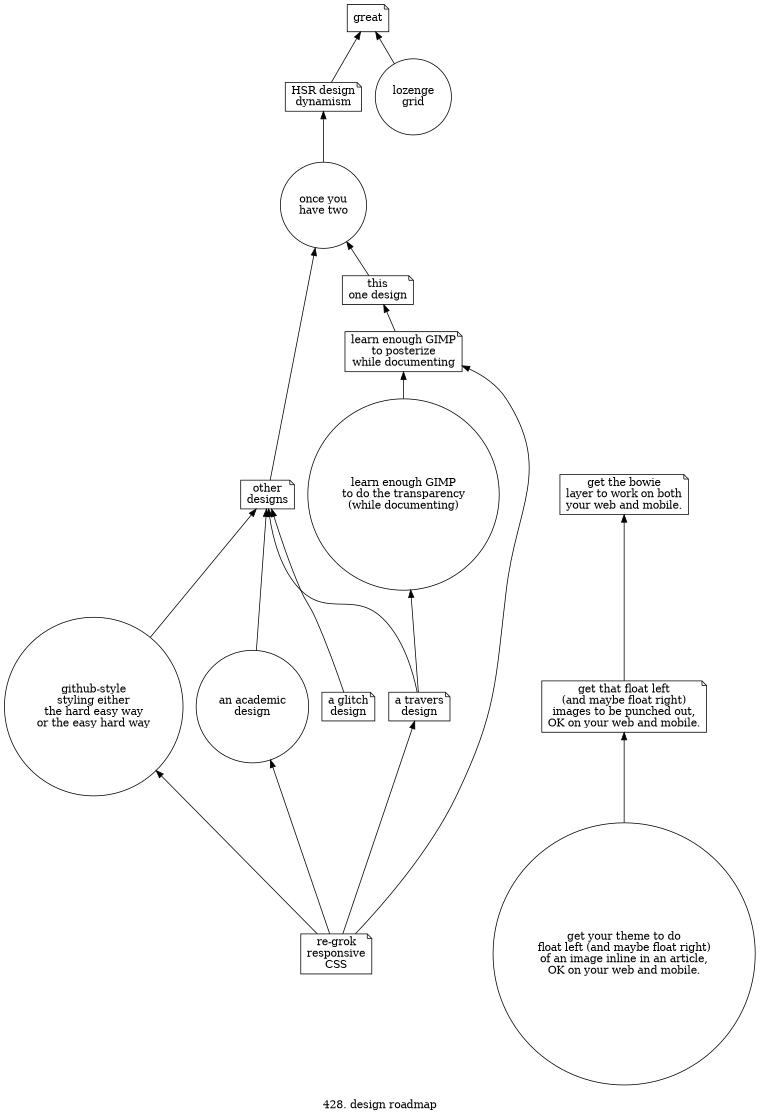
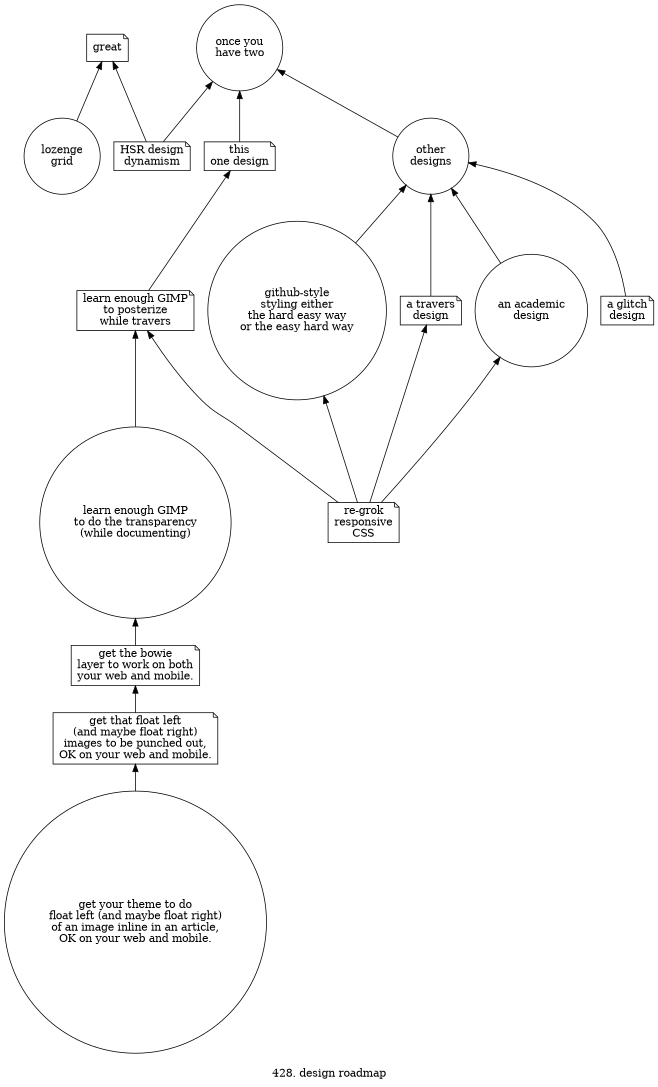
edge "once you have two" -> "HSR design dynamism": reversed
node "learn enough GIMP to posterize while documenting": label "learn enough GIMP to posterize while documenting" -> "learn enough GIMP to posterize while travers"
node "other designs": shape note -> circle
edge "a travers design" -> "learn enough GIMP to do the transparency (while documenting)": now "get the bowie layer to work on both your web and mobile." -> "learn enough GIMP to do the transparency (while documenting)"
